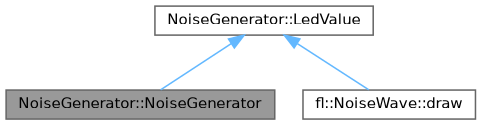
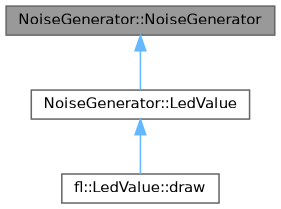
edge "NoiseGenerator::NoiseGenerator" -> "NoiseGenerator::LedValue": reversed
node "fl::NoiseWave::draw": label "fl::NoiseWave::draw" -> "fl::LedValue::draw"
